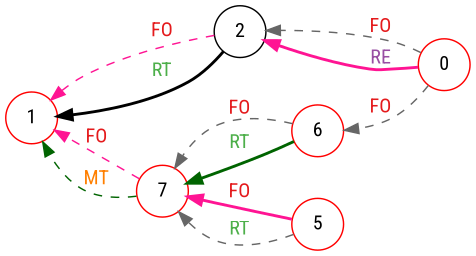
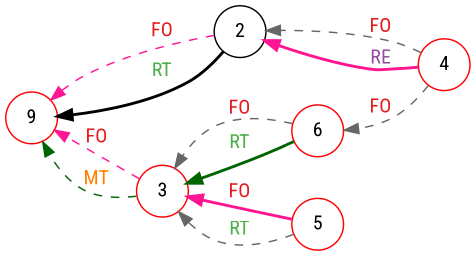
node "0": label "0" -> "4"
node "1": label "1" -> "9"
node "7": label "7" -> "3"
